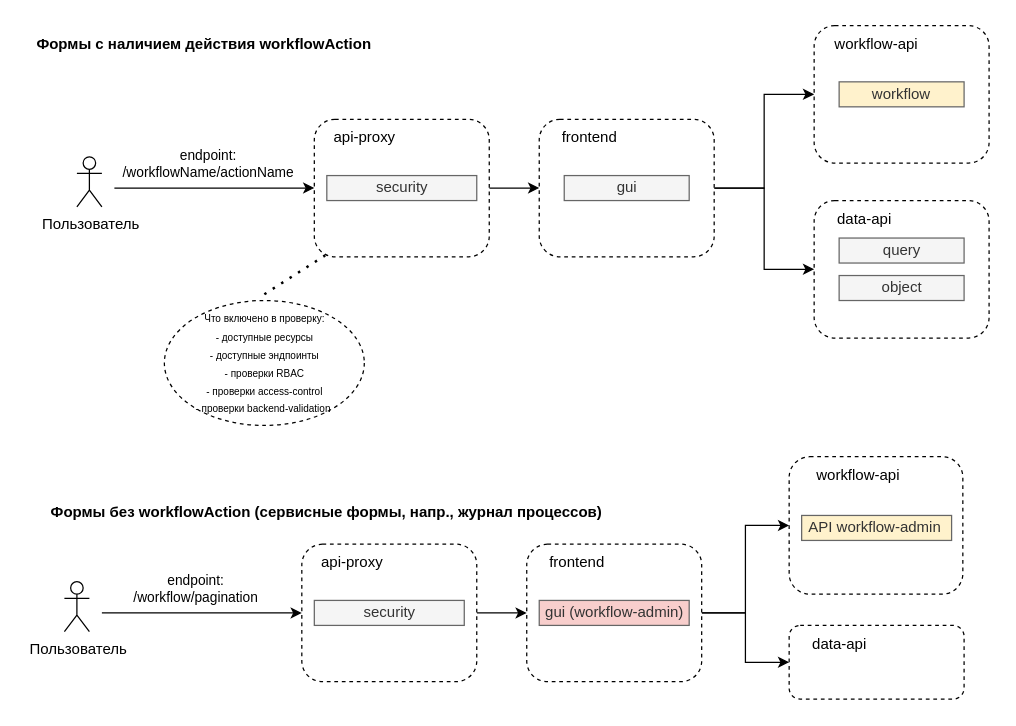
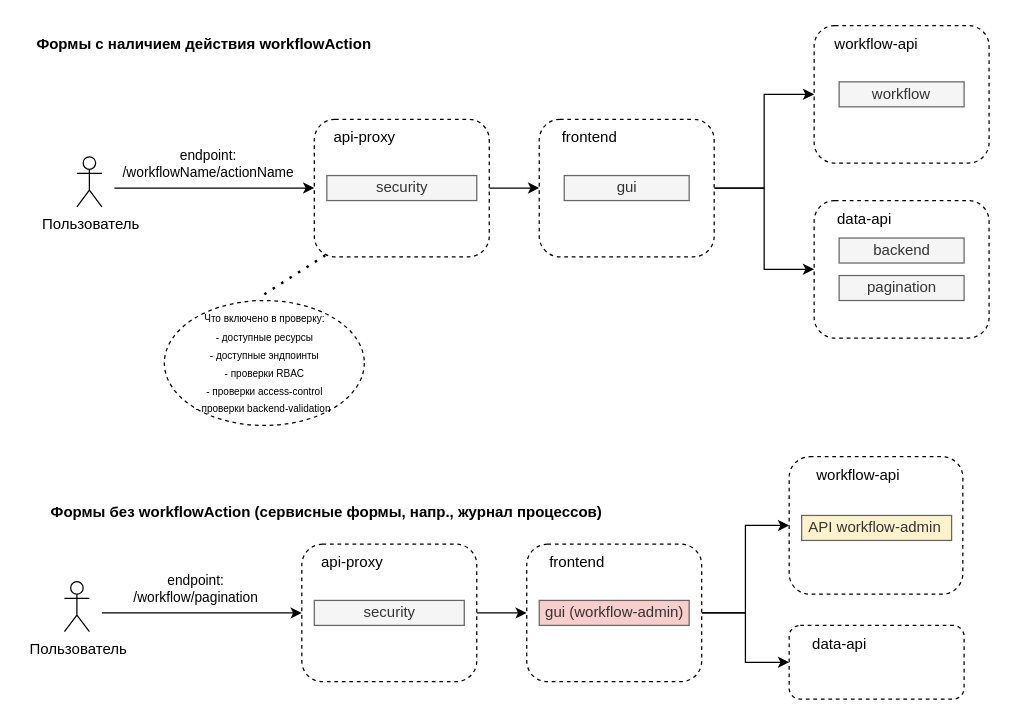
node "workflow": fillcolor #fff2cc -> #f5f5f5
node "query": label "query" -> "backend"
node "object": label "object" -> "pagination"
